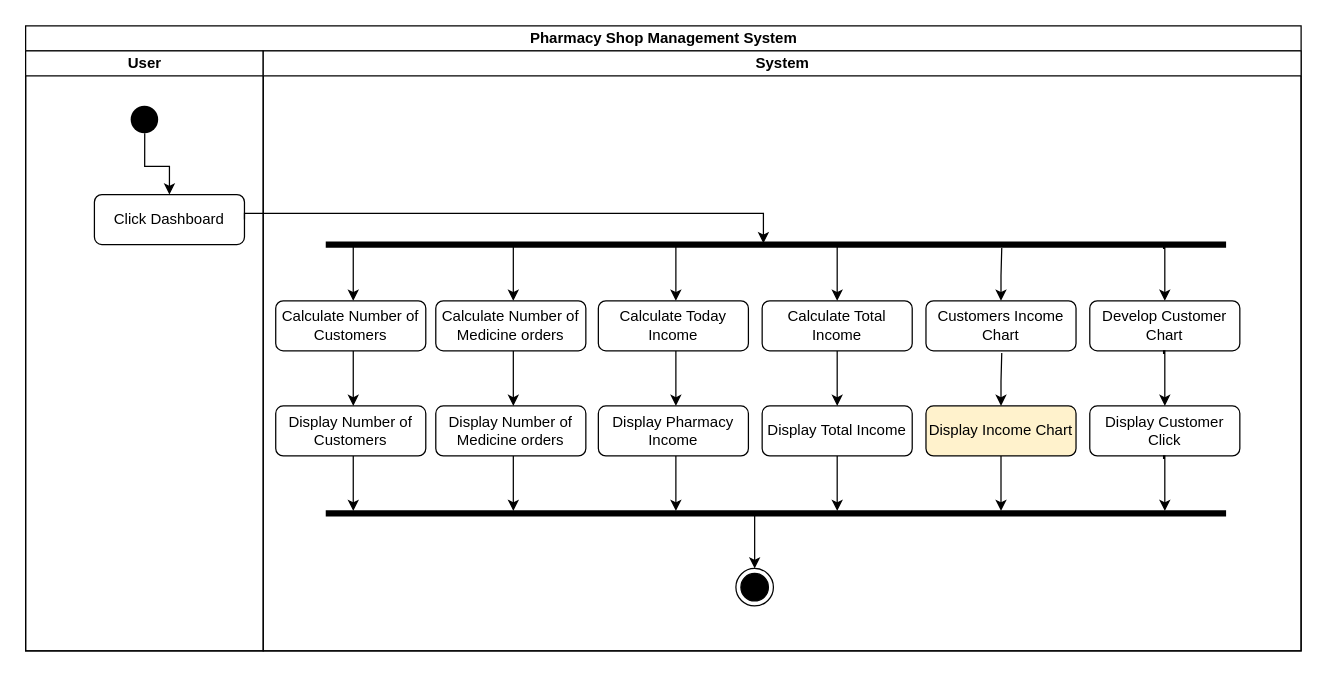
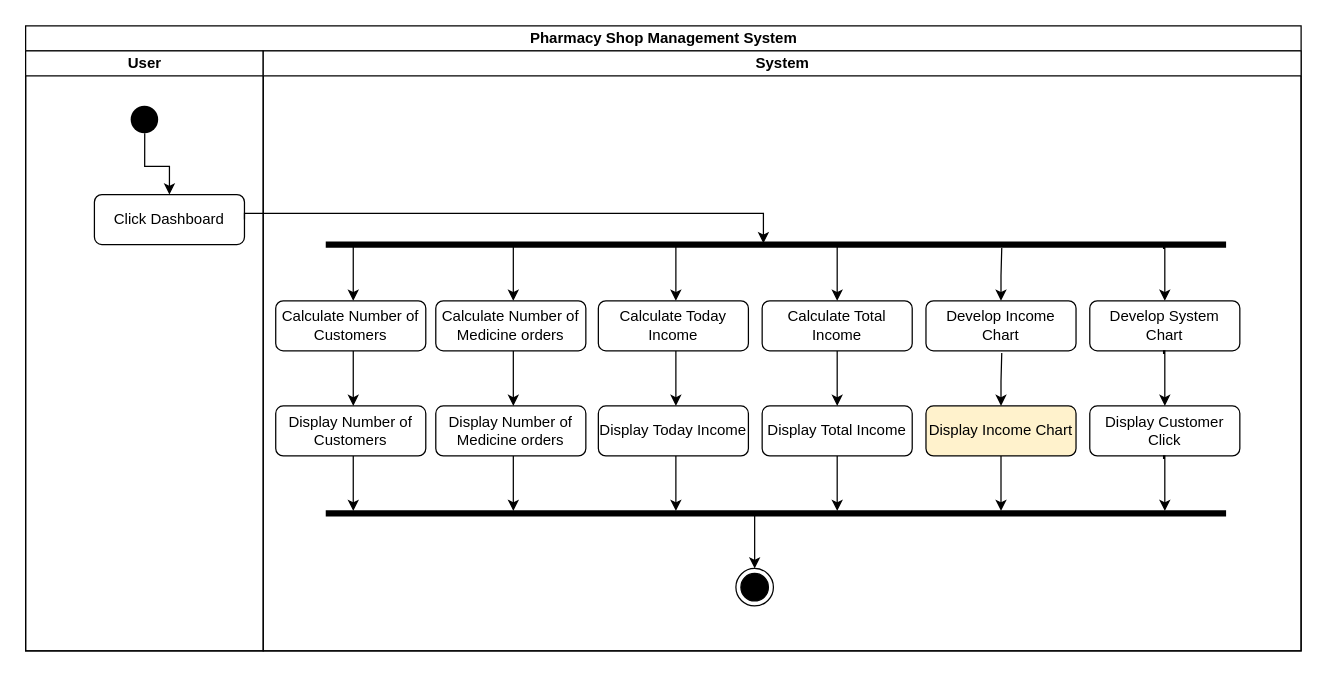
node "Customers Income Chart": label "Customers Income Chart" -> "Develop Income Chart"
node "Develop Customer Chart": label "Develop Customer Chart" -> "Develop System Chart"
node "Display Pharmacy Income": label "Display Pharmacy Income" -> "Display Today Income"
